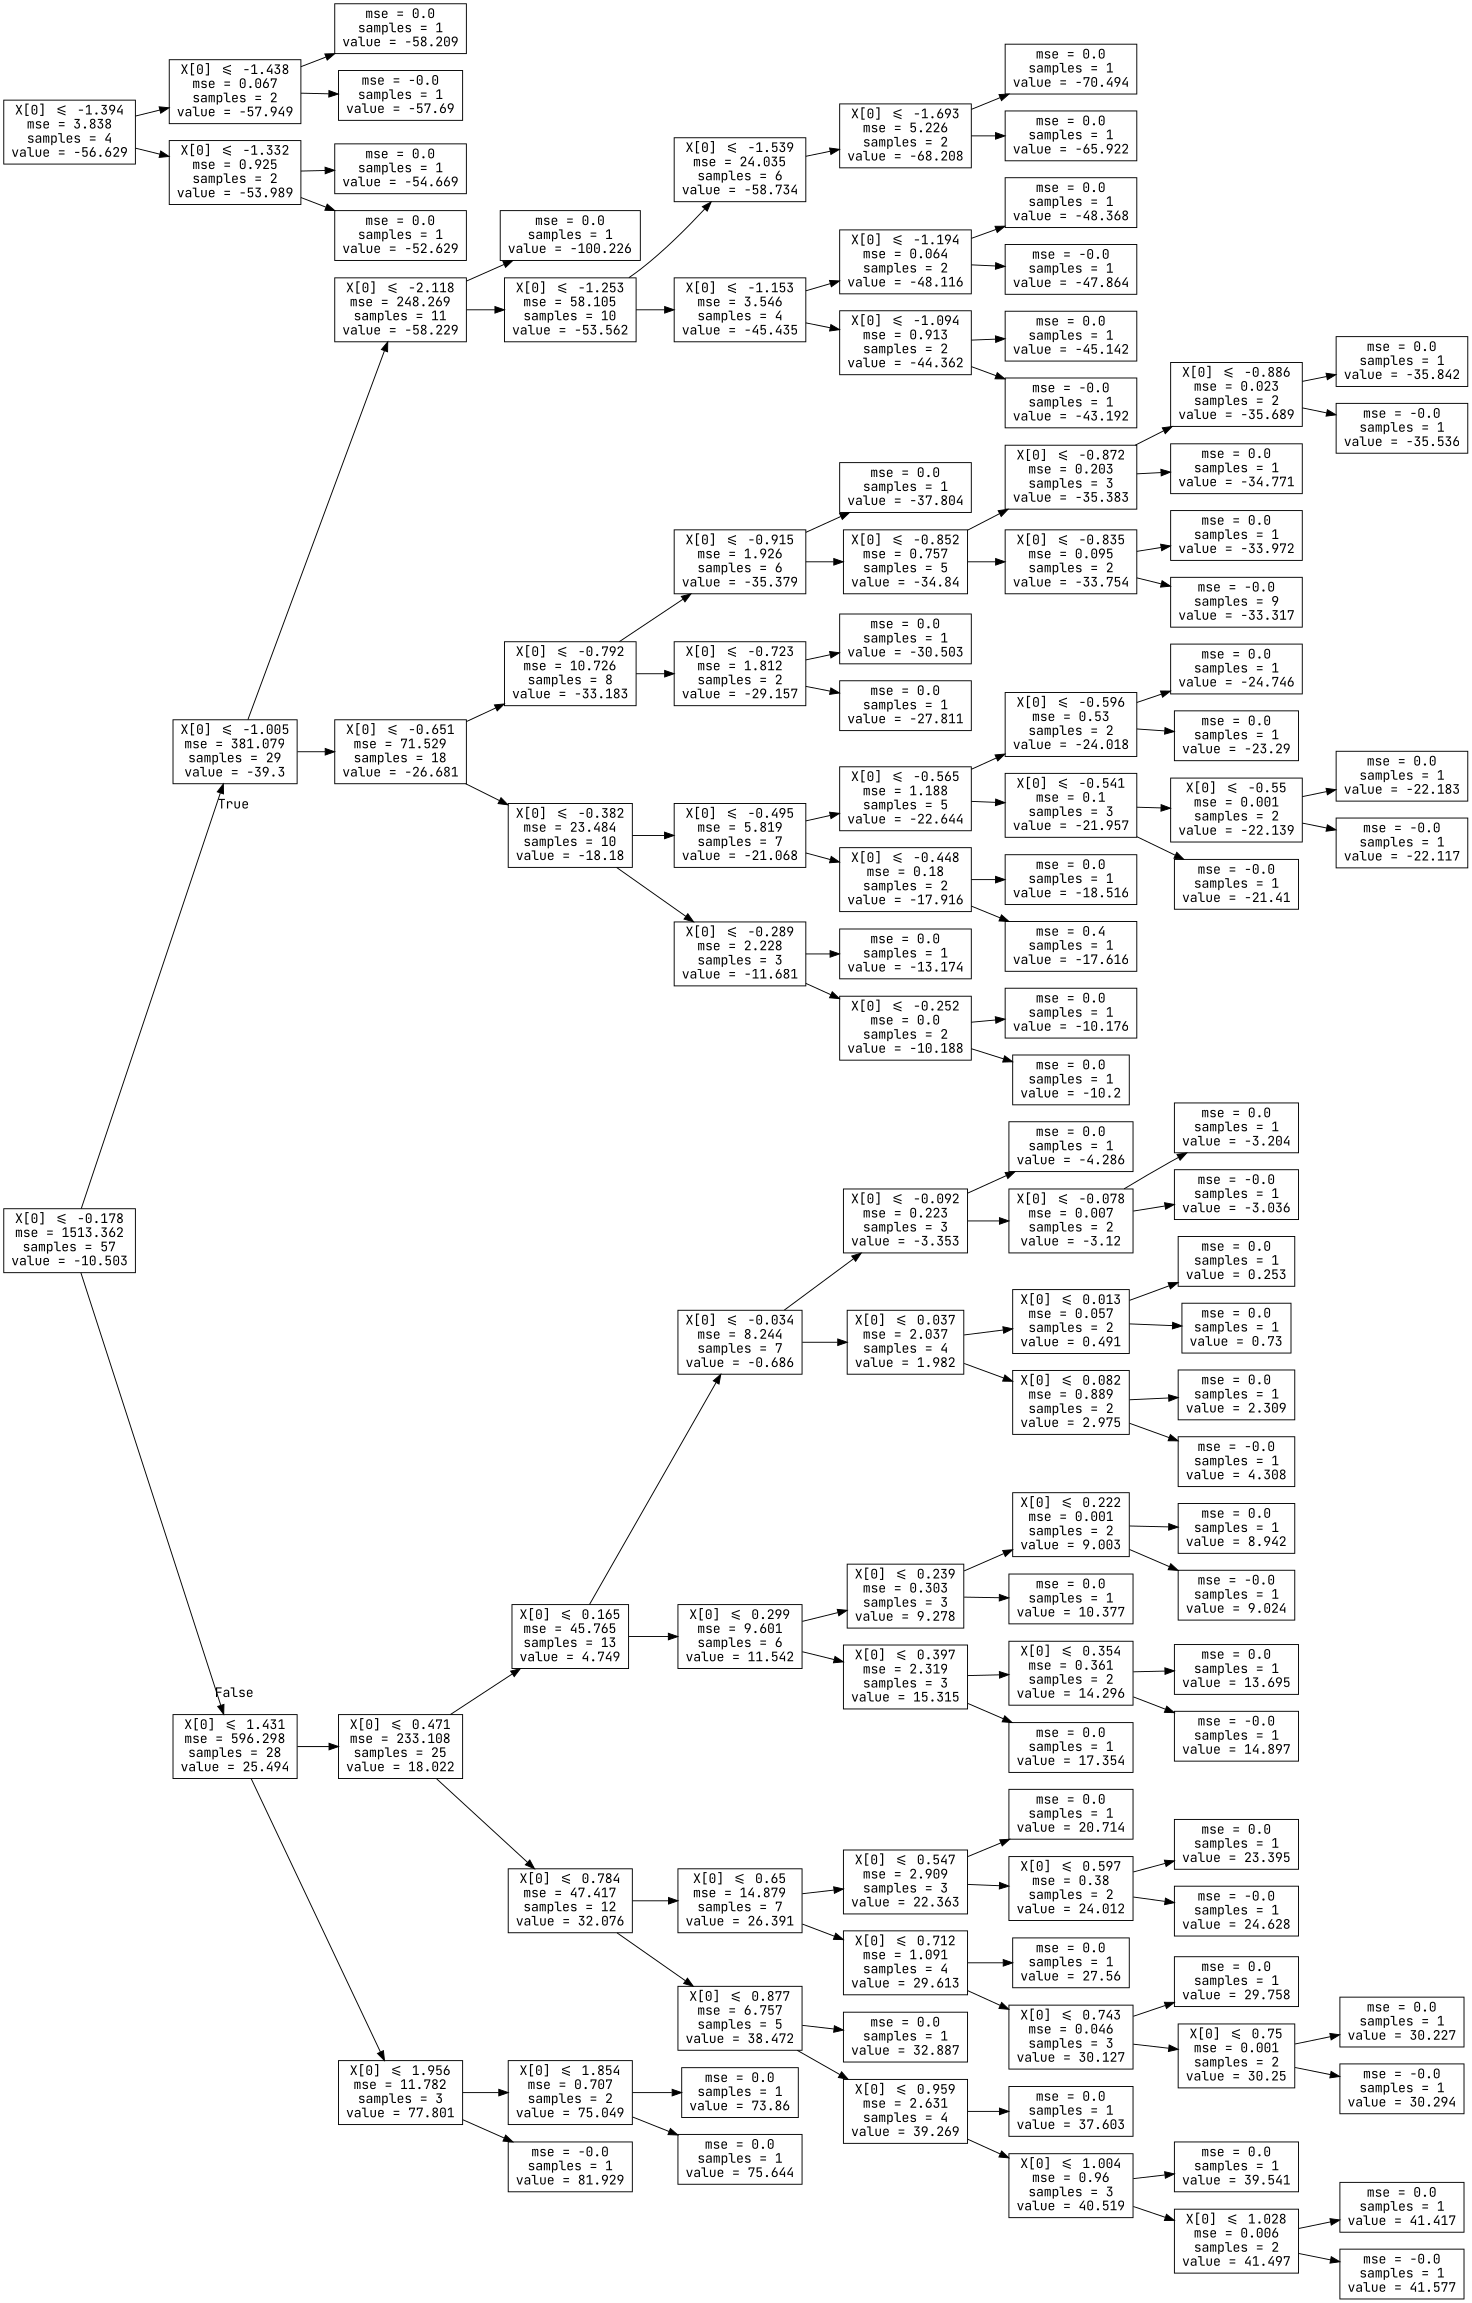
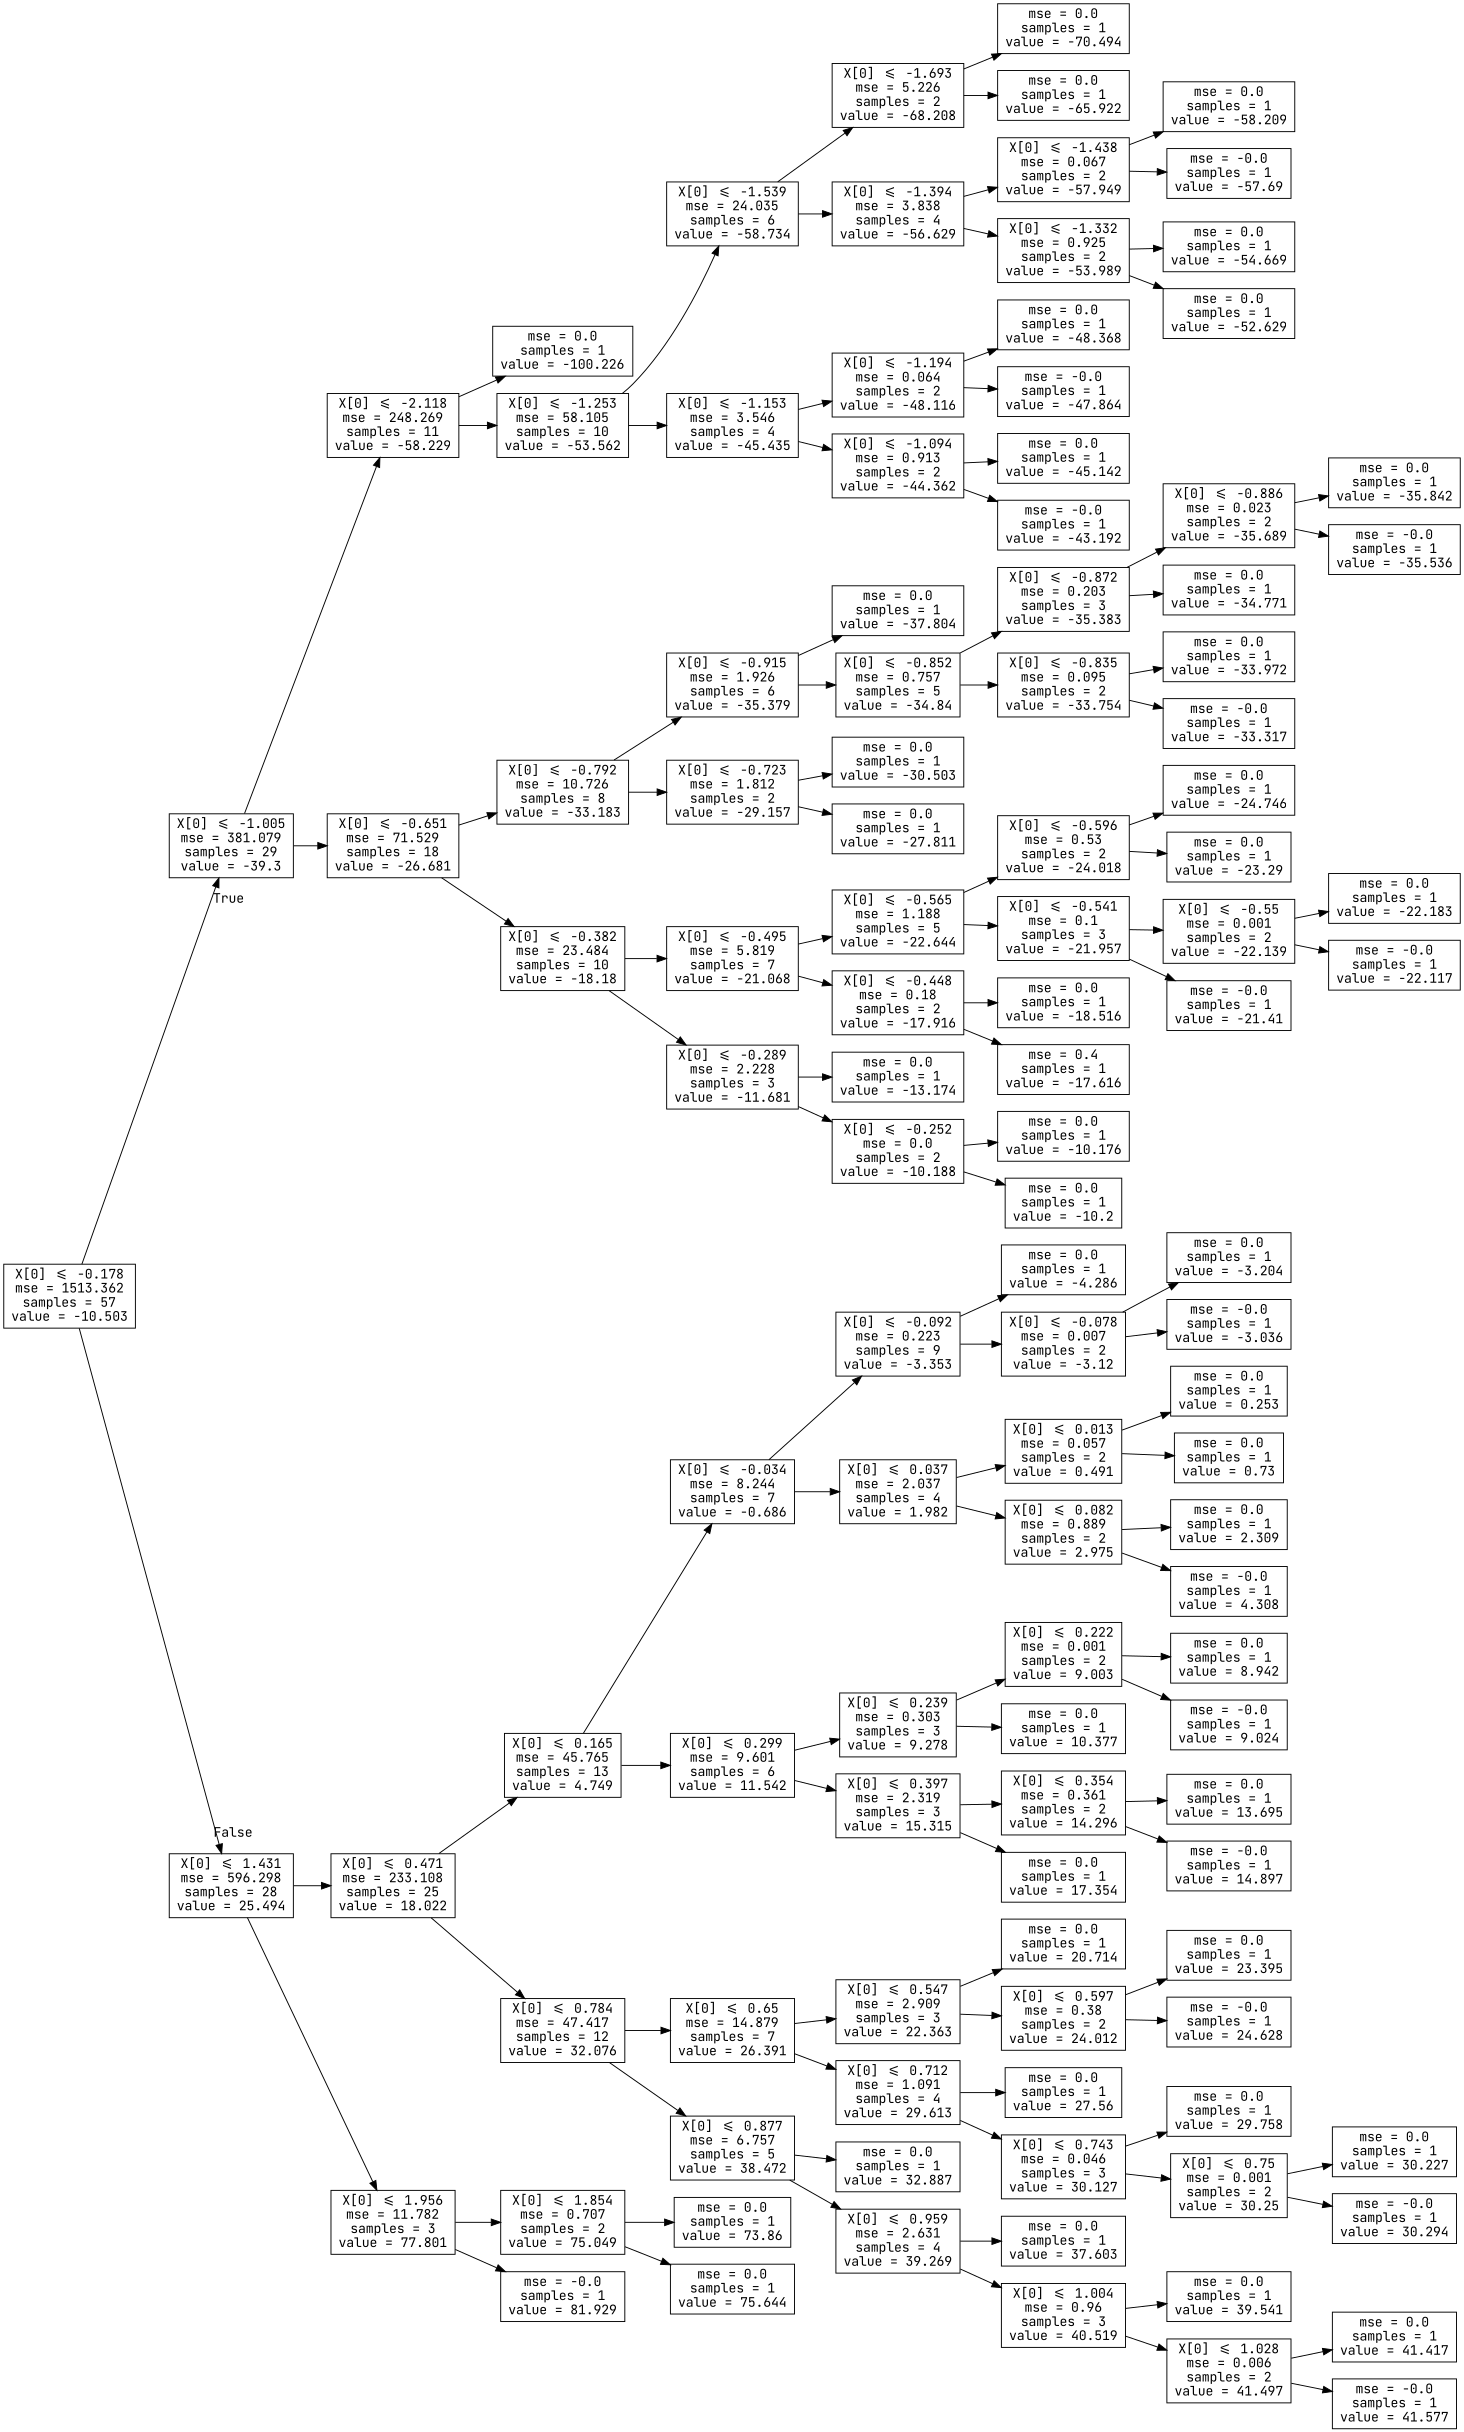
edge "X[0] <= -1.539 mse = 24.035 samples = 6 value = -58.734" -> "X[0] <= -1.394 mse = 3.838 samples = 4 value = -56.629": added
node "mse = -0.0 samples = 9 value = -33.317": label "mse = -0.0 samples = 9 value = -33.317" -> "mse = -0.0 samples = 1 value = -33.317"
node "X[0] <= -0.092 mse = 0.223 samples = 3 value = -3.353": label "X[0] <= -0.092 mse = 0.223 samples = 3 value = -3.353" -> "X[0] <= -0.092 mse = 0.223 samples = 9 value = -3.353"
